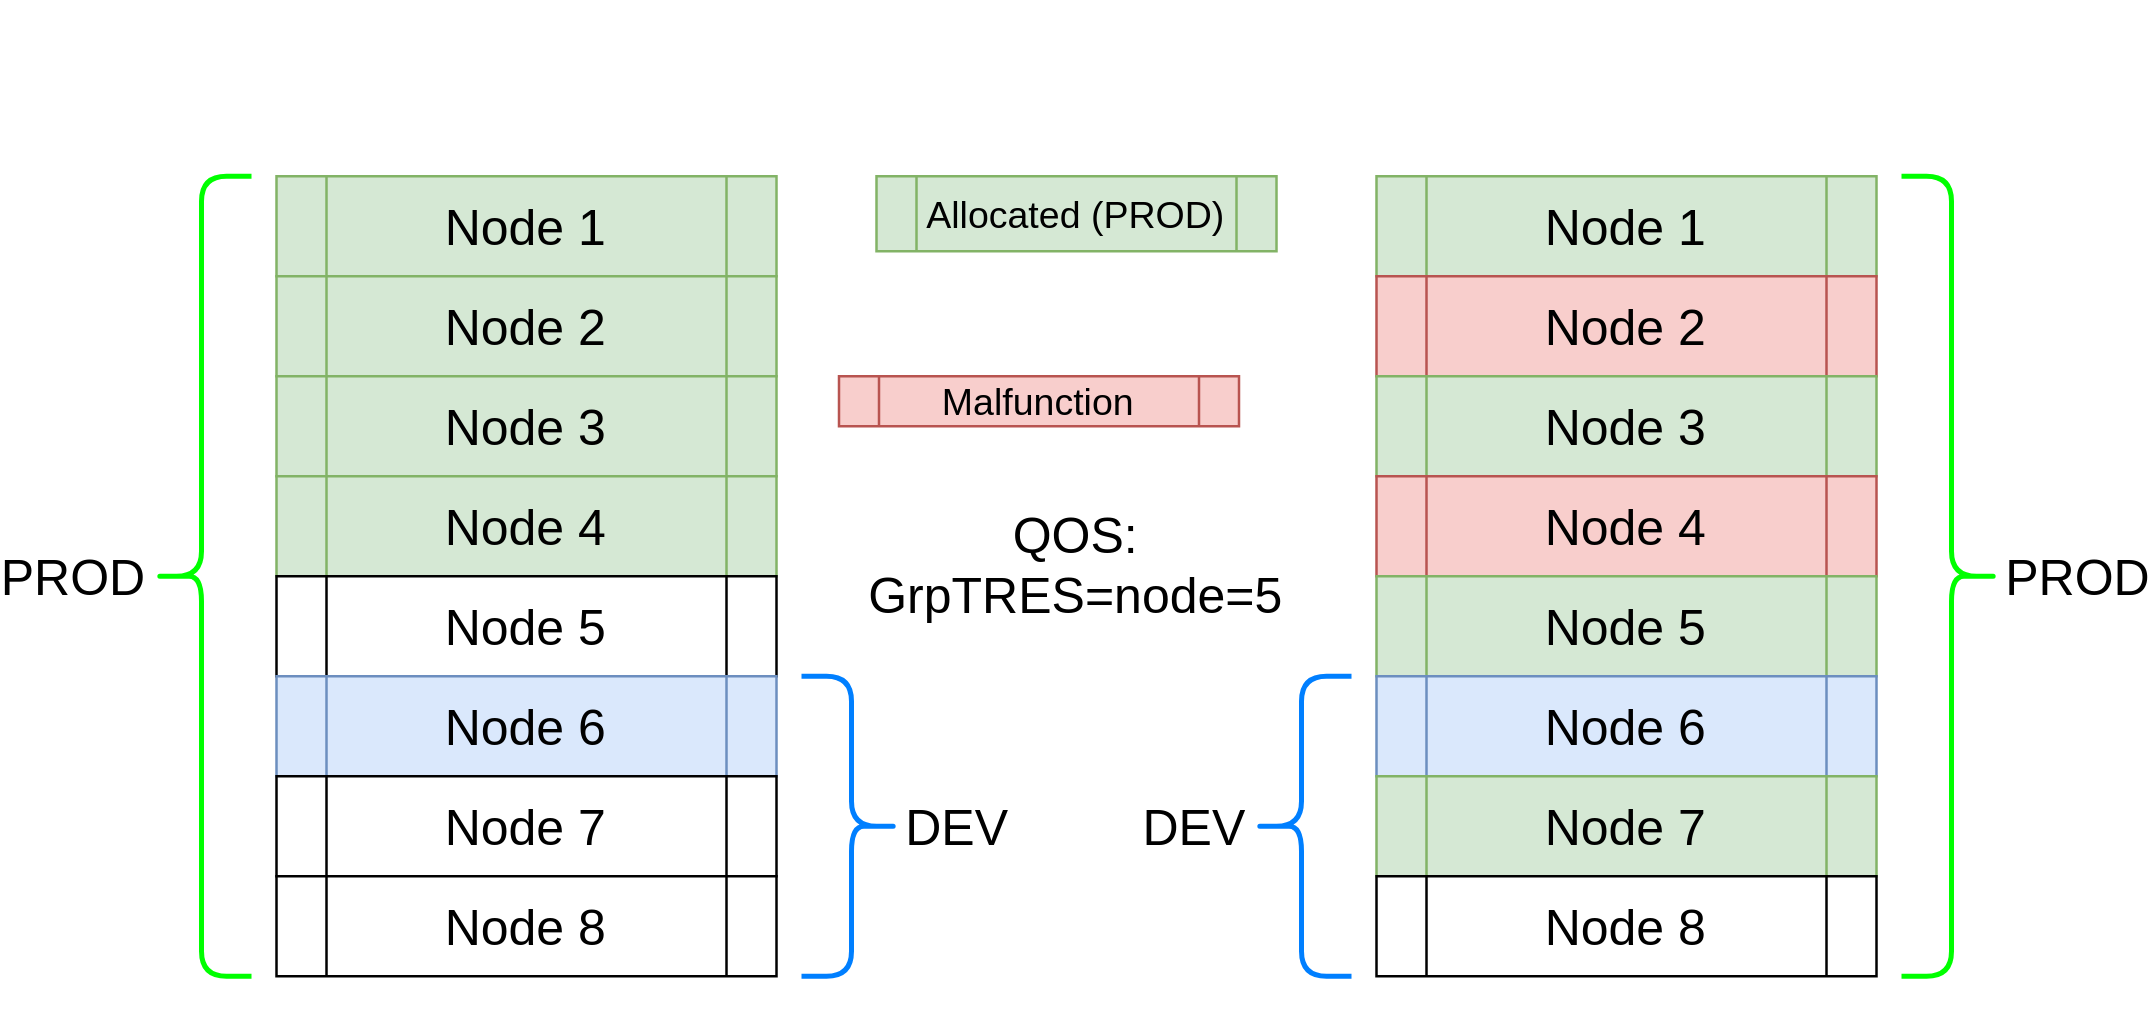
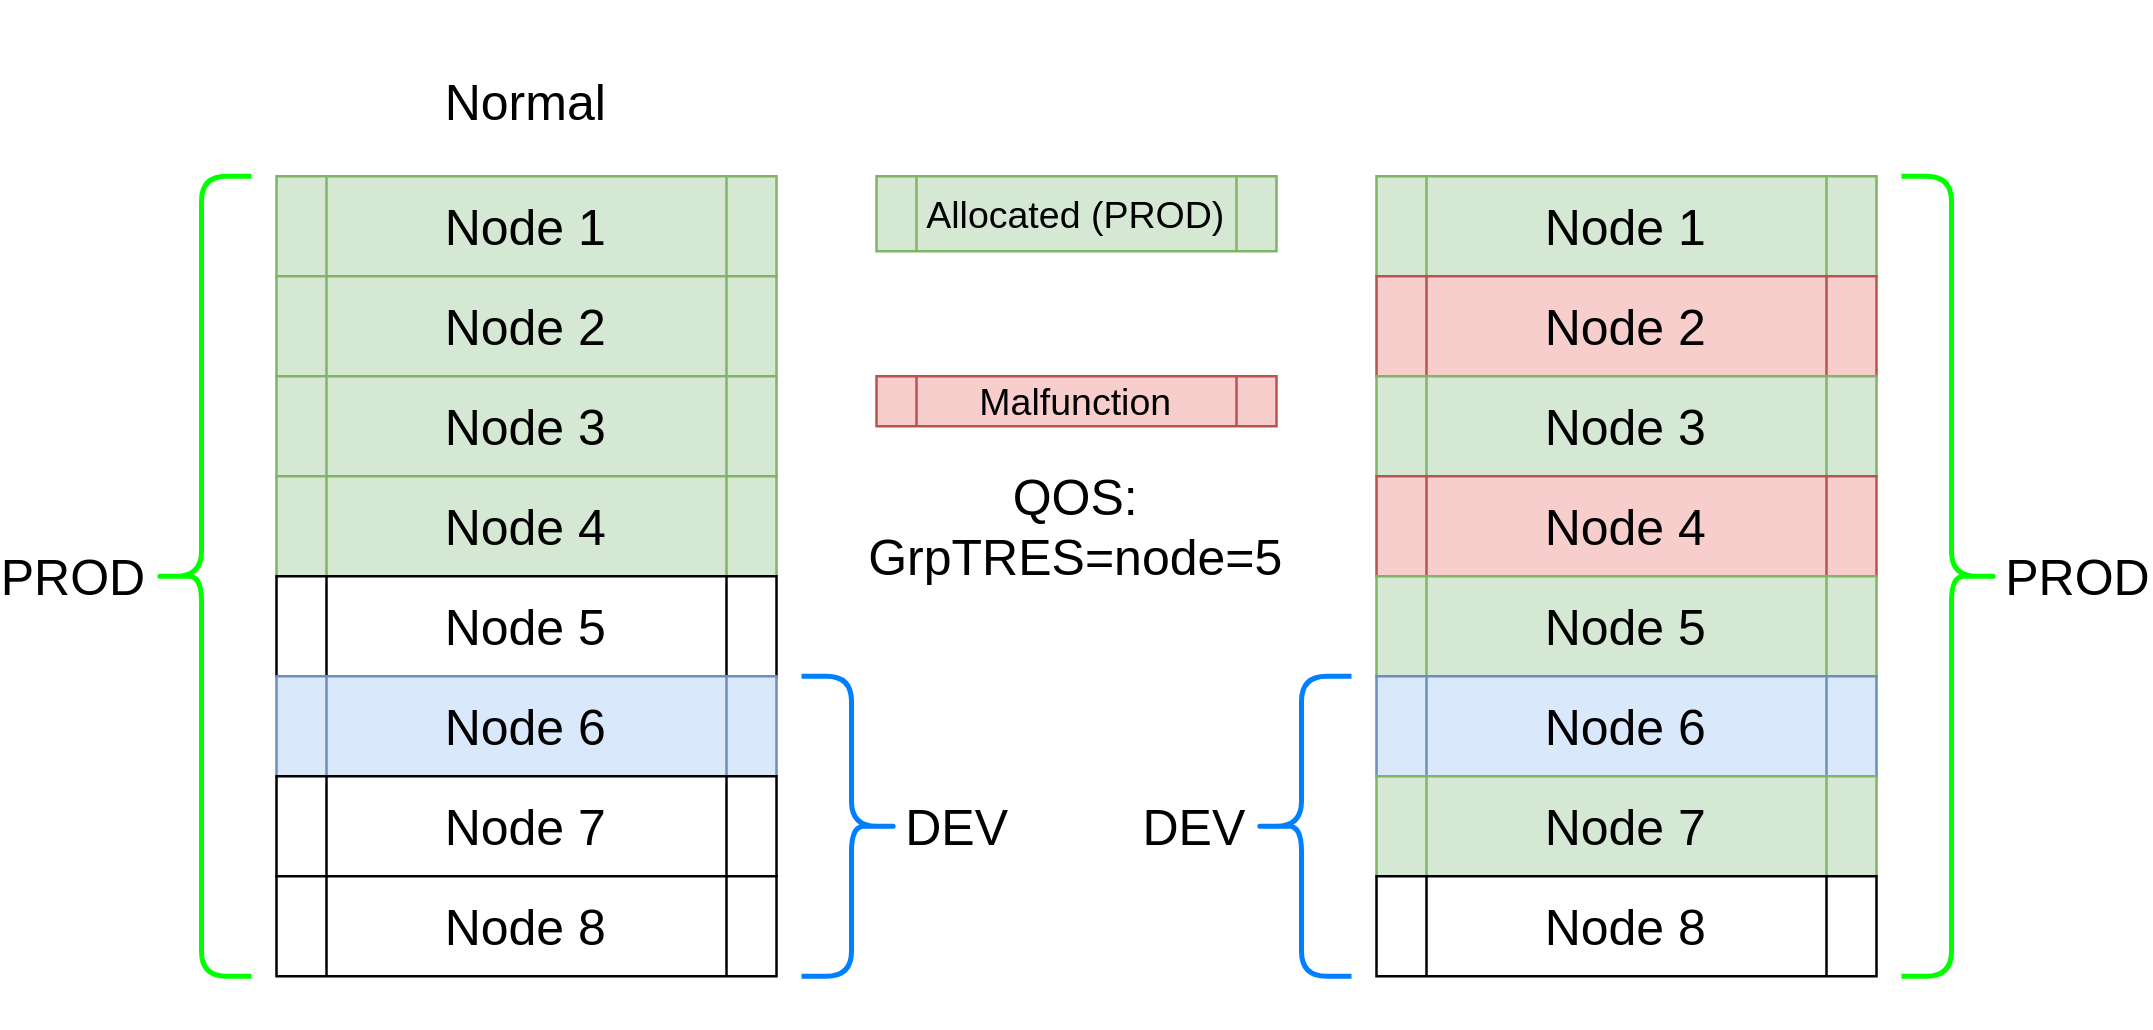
node "Normal": added
node "Malfunction": moved (1039, 401) -> (1076, 401)
node "QOS:GrpTRES=node=5": moved (1076, 564) -> (1076, 526)
